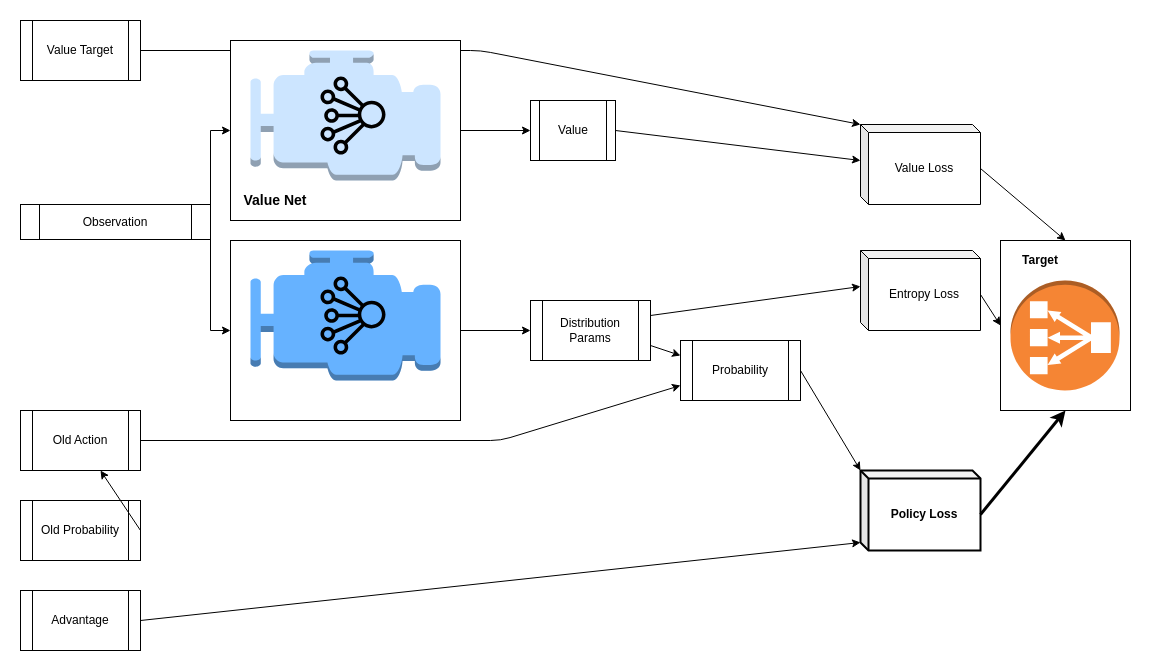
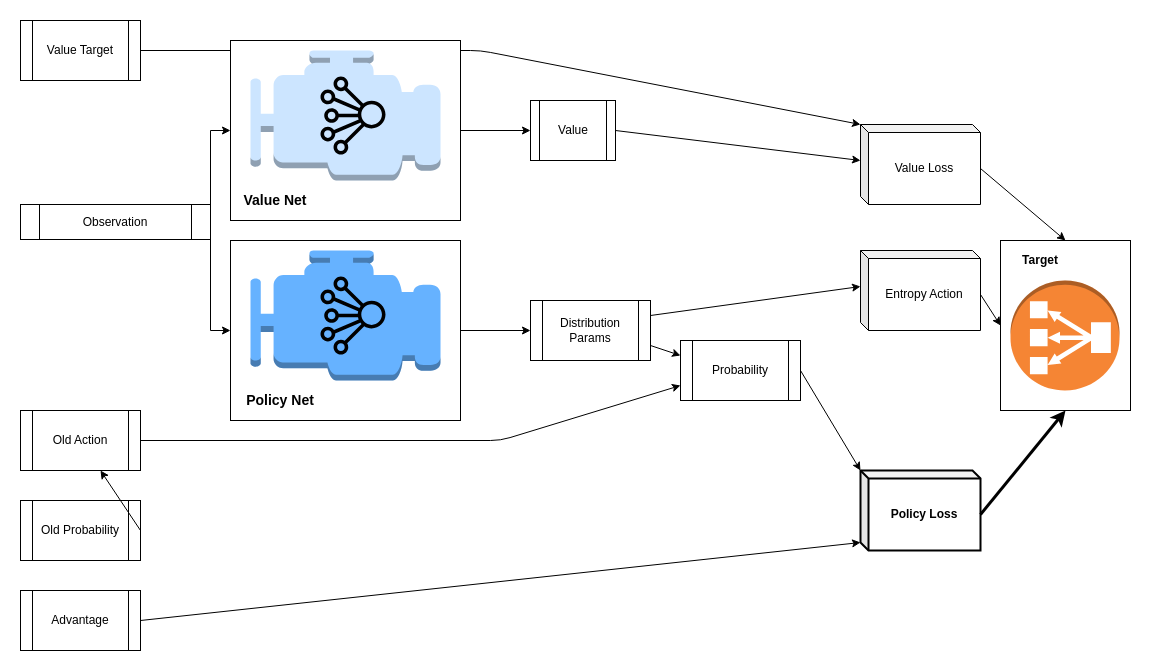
node "Entropy Loss": label "Entropy Loss" -> "Entropy Action"
node "Policy Net": added
